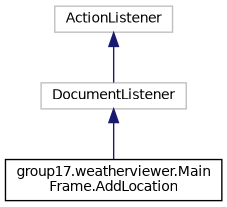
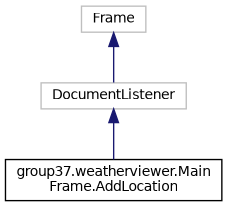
node "ActionListener": label "ActionListener" -> "Frame"
node "group17.weatherviewer.Main Frame.AddLocation": label "group17.weatherviewer.Main Frame.AddLocation" -> "group37.weatherviewer.Main Frame.AddLocation"
